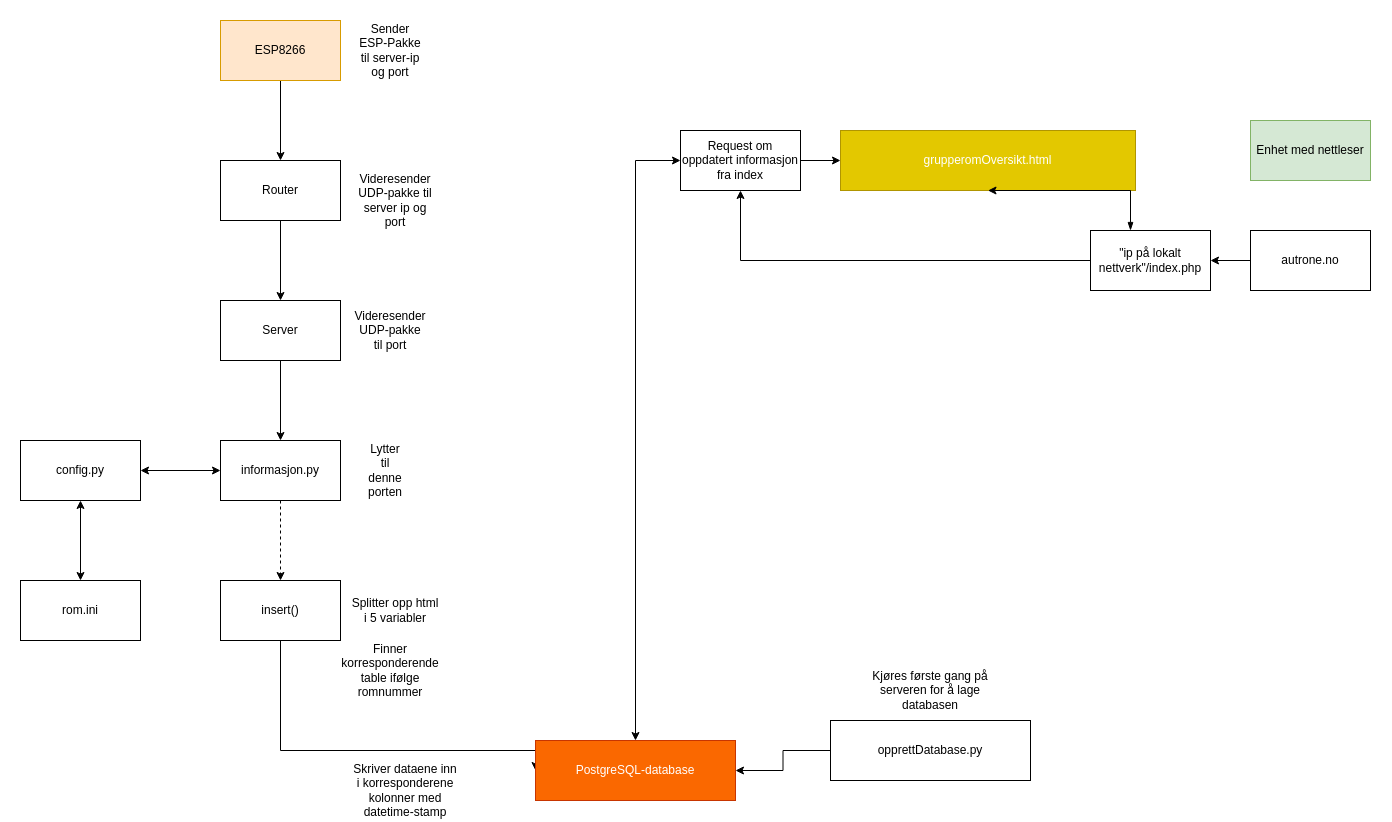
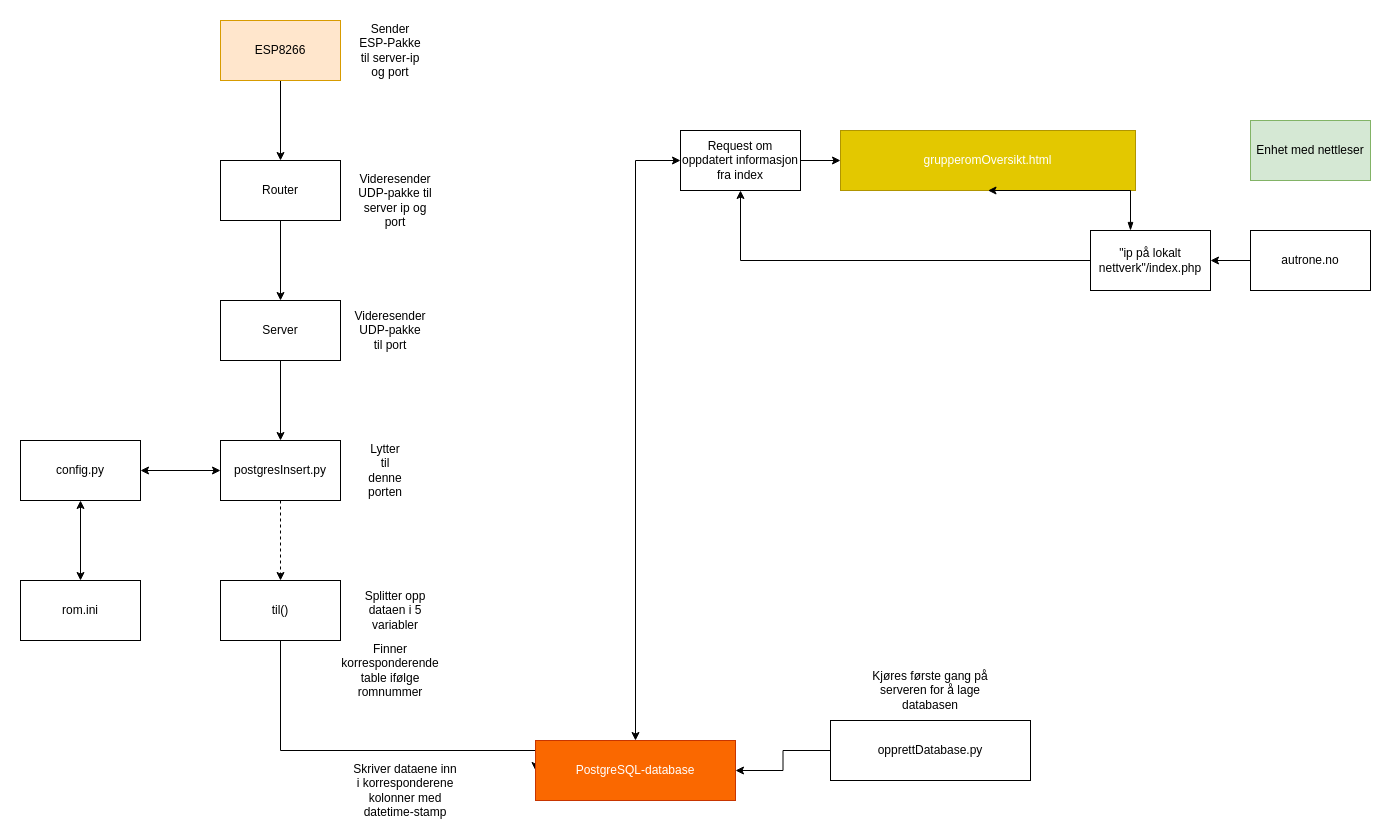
node "informasjon.py": label "informasjon.py" -> "postgresInsert.py"
node "insert()": label "insert()" -> "til()"
node "Splitter opp html i 5 variabler": label "Splitter opp html i 5 variabler" -> "Splitter opp dataen i 5 variabler"
